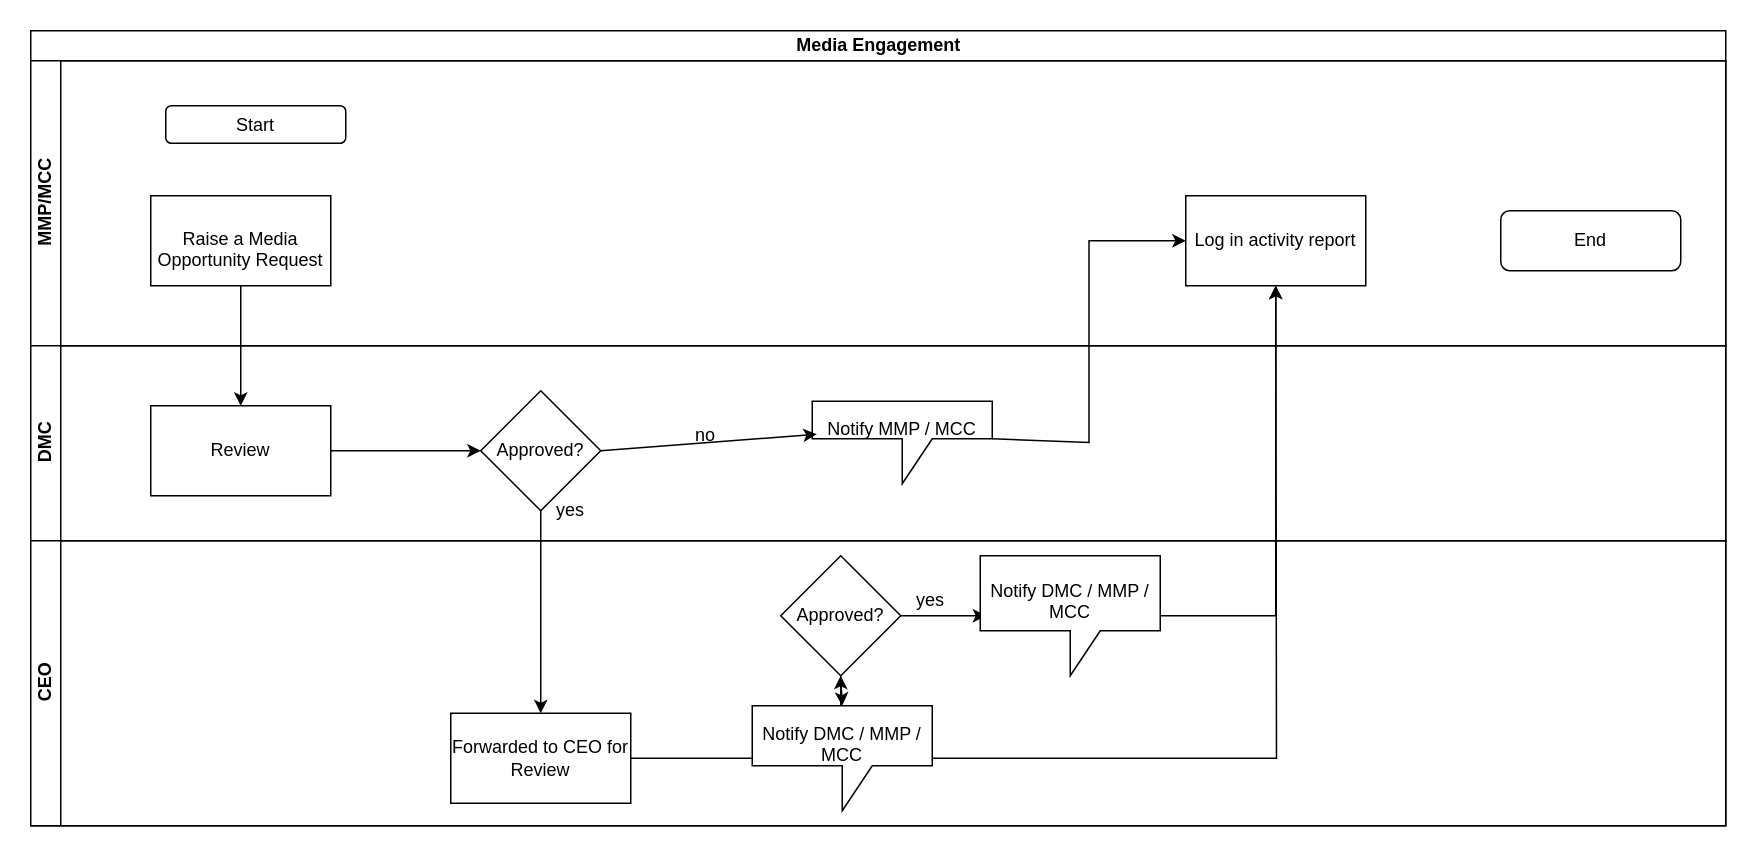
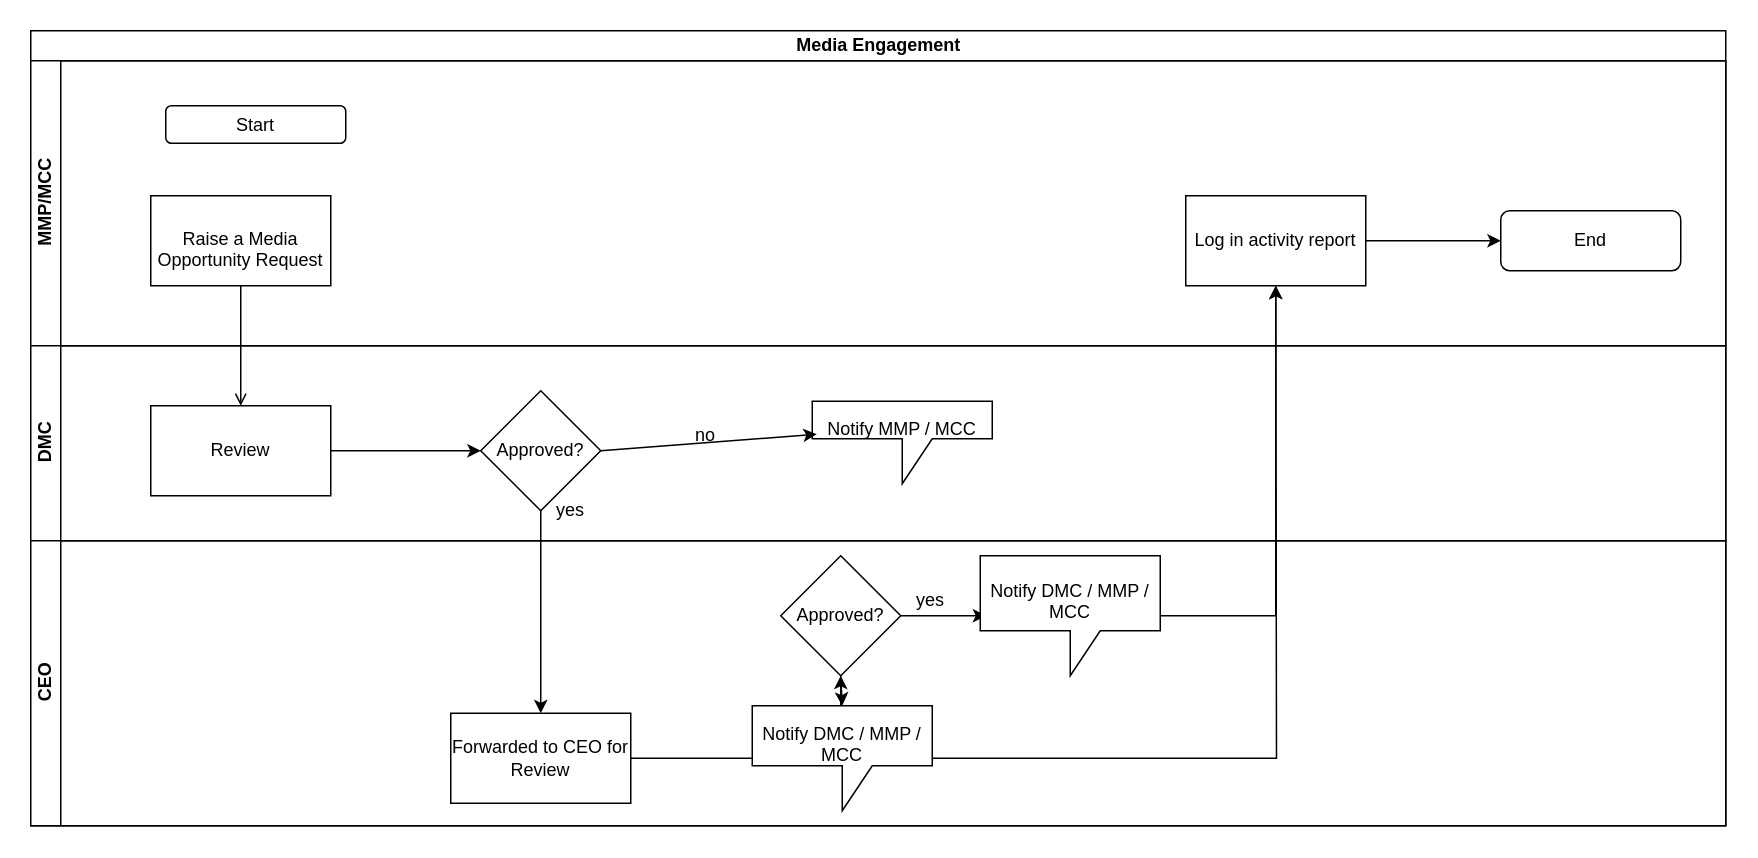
edge "Log in activity report" -> "End": added
edge "Notify MMP / MCC" -> "Log in activity report": removed
edge "Raise a Media Opportunity Request" -> "Review": arrowhead classic -> open
